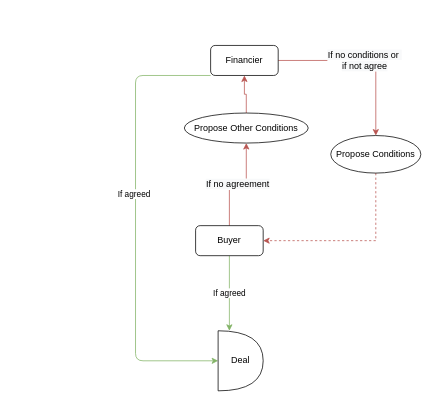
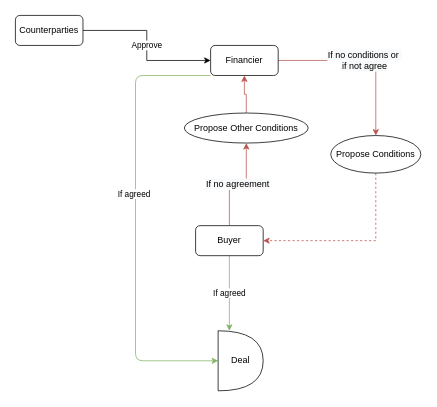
node "Counterparties": added
edge "Counterparties" -> "Financier": added, label "Approve"
